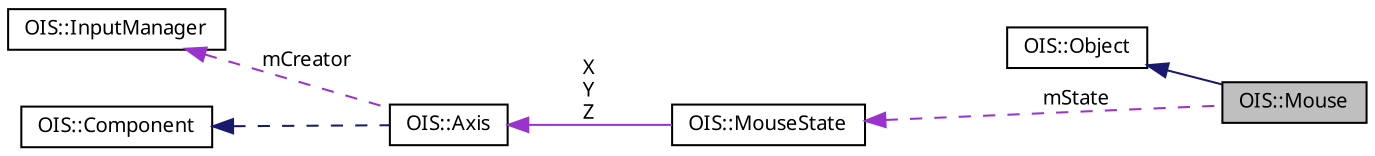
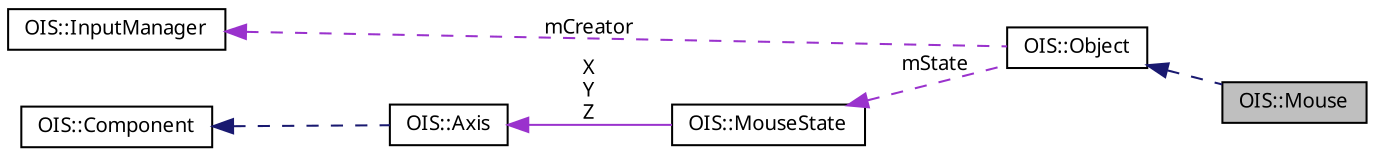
edge "OIS::Mouse" -> "OIS::Object": style solid -> dashed
edge "OIS::Axis" -> "OIS::InputManager": now "OIS::Object" -> "OIS::InputManager"
edge "OIS::Mouse" -> "OIS::MouseState": now "OIS::Object" -> "OIS::MouseState"
